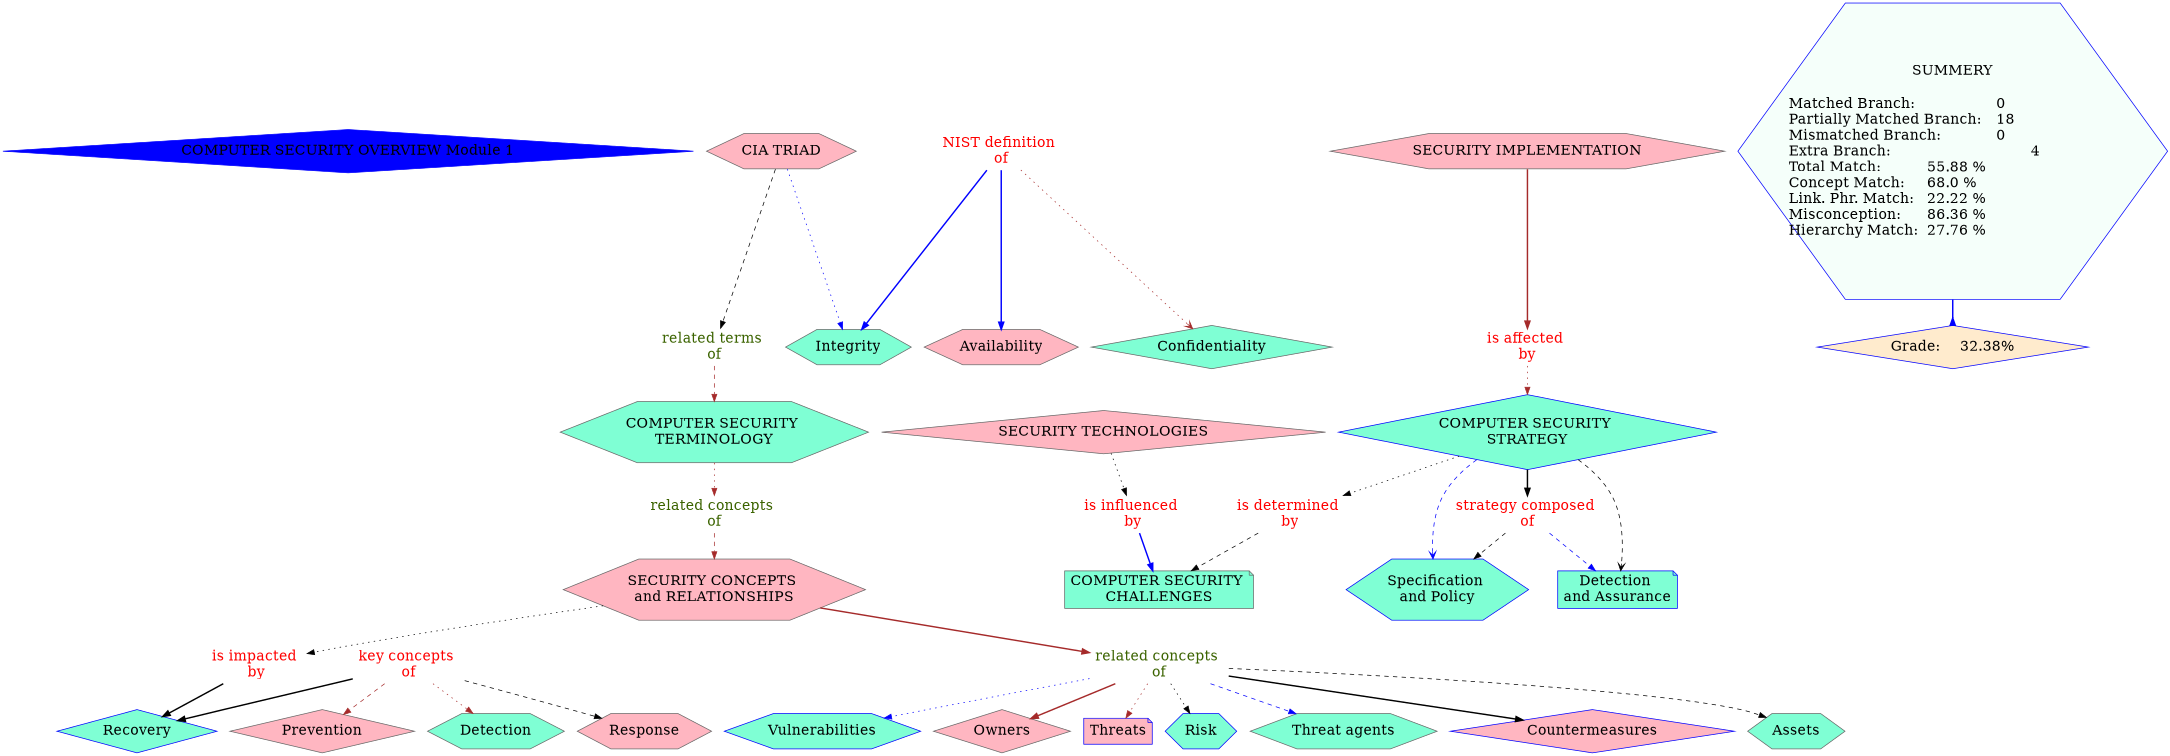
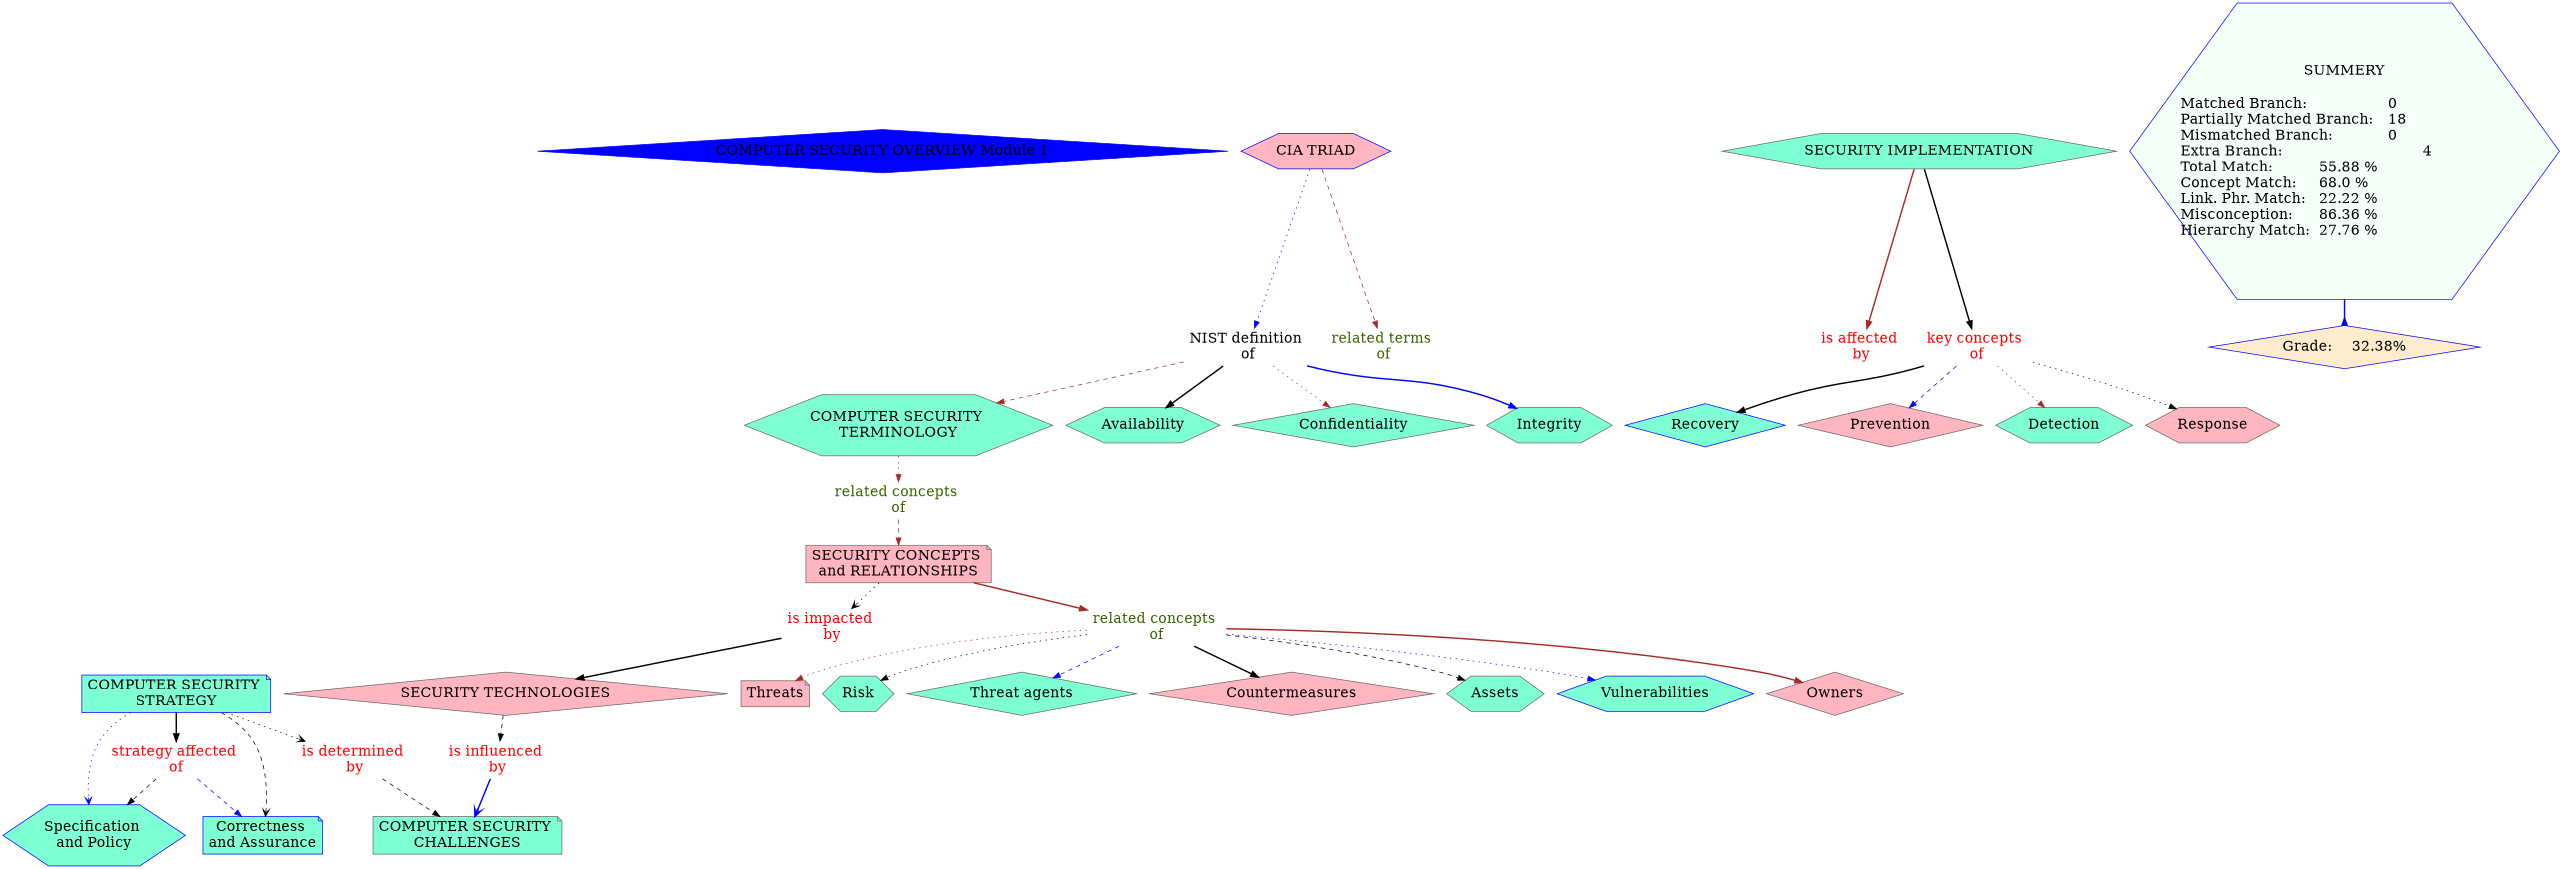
node "CIA TRIAD": color gray40 -> blue
node "NIST definition of": fontcolor red -> black
node "SECURITY IMPLEMENTATION": fillcolor #ffb6c1 -> aquamarine
edge "CIA TRIAD" -> "related terms of": color black -> brown
edge "SECURITY IMPLEMENTATION" -> "key concepts of": added
edge "CIA TRIAD" -> "Integrity": now "CIA TRIAD" -> "NIST definition of"
edge "NIST definition of" -> "Availability": color blue -> black
edge "NIST definition of" -> "Confidentiality": arrowhead open -> normal
node "Availability": fillcolor #ffb6c1 -> aquamarine
edge "is affected by" -> "COMPUTER SECURITY STRATEGY": removed
edge "related terms of" -> "COMPUTER SECURITY TERMINOLOGY": now "NIST definition of" -> "COMPUTER SECURITY TERMINOLOGY"
node "COMPUTER SECURITY STRATEGY": shape diamond -> note
edge "SECURITY TECHNOLOGIES" -> "is influenced by": style dotted -> dashed
edge "COMPUTER SECURITY STRATEGY" -> "is determined by": arrowhead normal -> open
edge "COMPUTER SECURITY STRATEGY" -> "Specification and Policy": style dashed -> dotted
node "strategy composed of": label "strategy composed of" -> "strategy affected of"
edge "is influenced by" -> "COMPUTER SECURITY CHALLENGES": arrowhead normal -> open
node "SECURITY CONCEPTS and RELATIONSHIPS": shape hexagon -> note
node "Detection and Assurance": label "Detection and Assurance" -> "Correctness and Assurance"
edge "SECURITY CONCEPTS and RELATIONSHIPS" -> "is impacted by": arrowhead normal -> open
edge "key concepts of" -> "Prevention": color brown -> blue
edge "is impacted by" -> "Recovery": now "is impacted by" -> "SECURITY TECHNOLOGIES"
edge "key concepts of" -> "Response": style dashed -> dotted
node "Threats": color blue -> gray40
node "Risk": color blue -> gray40
node "Threat agents": shape hexagon -> diamond
node "Countermeasures": color blue -> gray40
